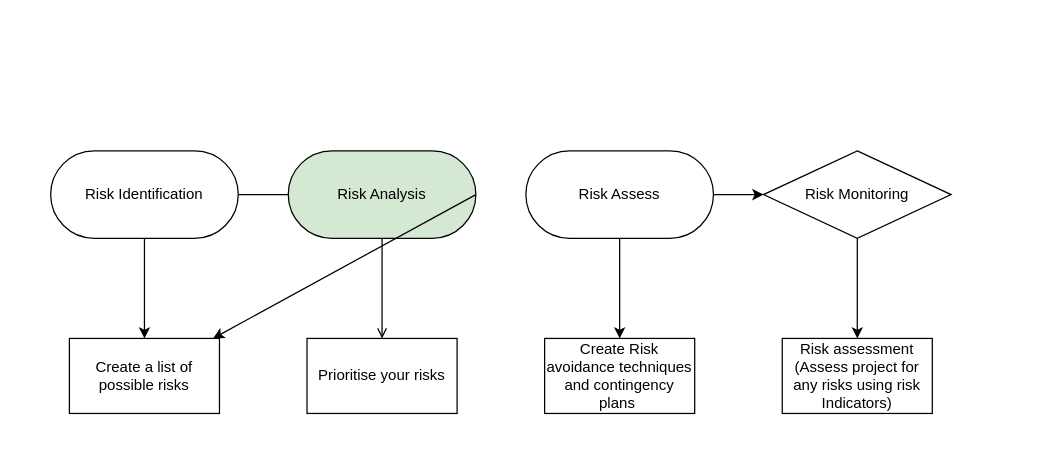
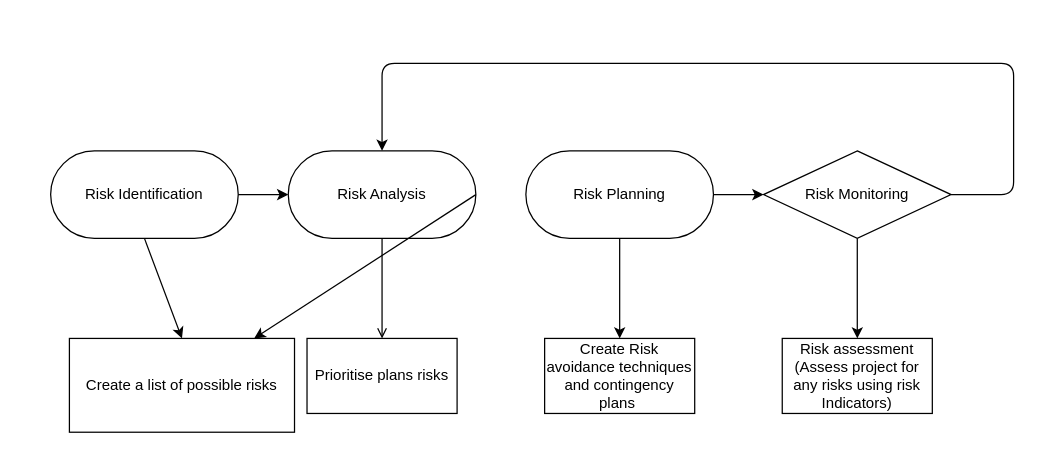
edge "Risk Monitoring" -> "Risk Analysis": added
edge "Risk Identification" -- "Risk Analysis": arrowhead none -> classic
node "Risk Analysis": fillcolor #d5e8d4 -> #ffffff
node "Risk Assess": label "Risk Assess" -> "Risk Planning"
node "Create a list of possible risks": size 150x75 -> 225x94
node "Prioritise your risks": label "Prioritise your risks" -> "Prioritise plans risks"
